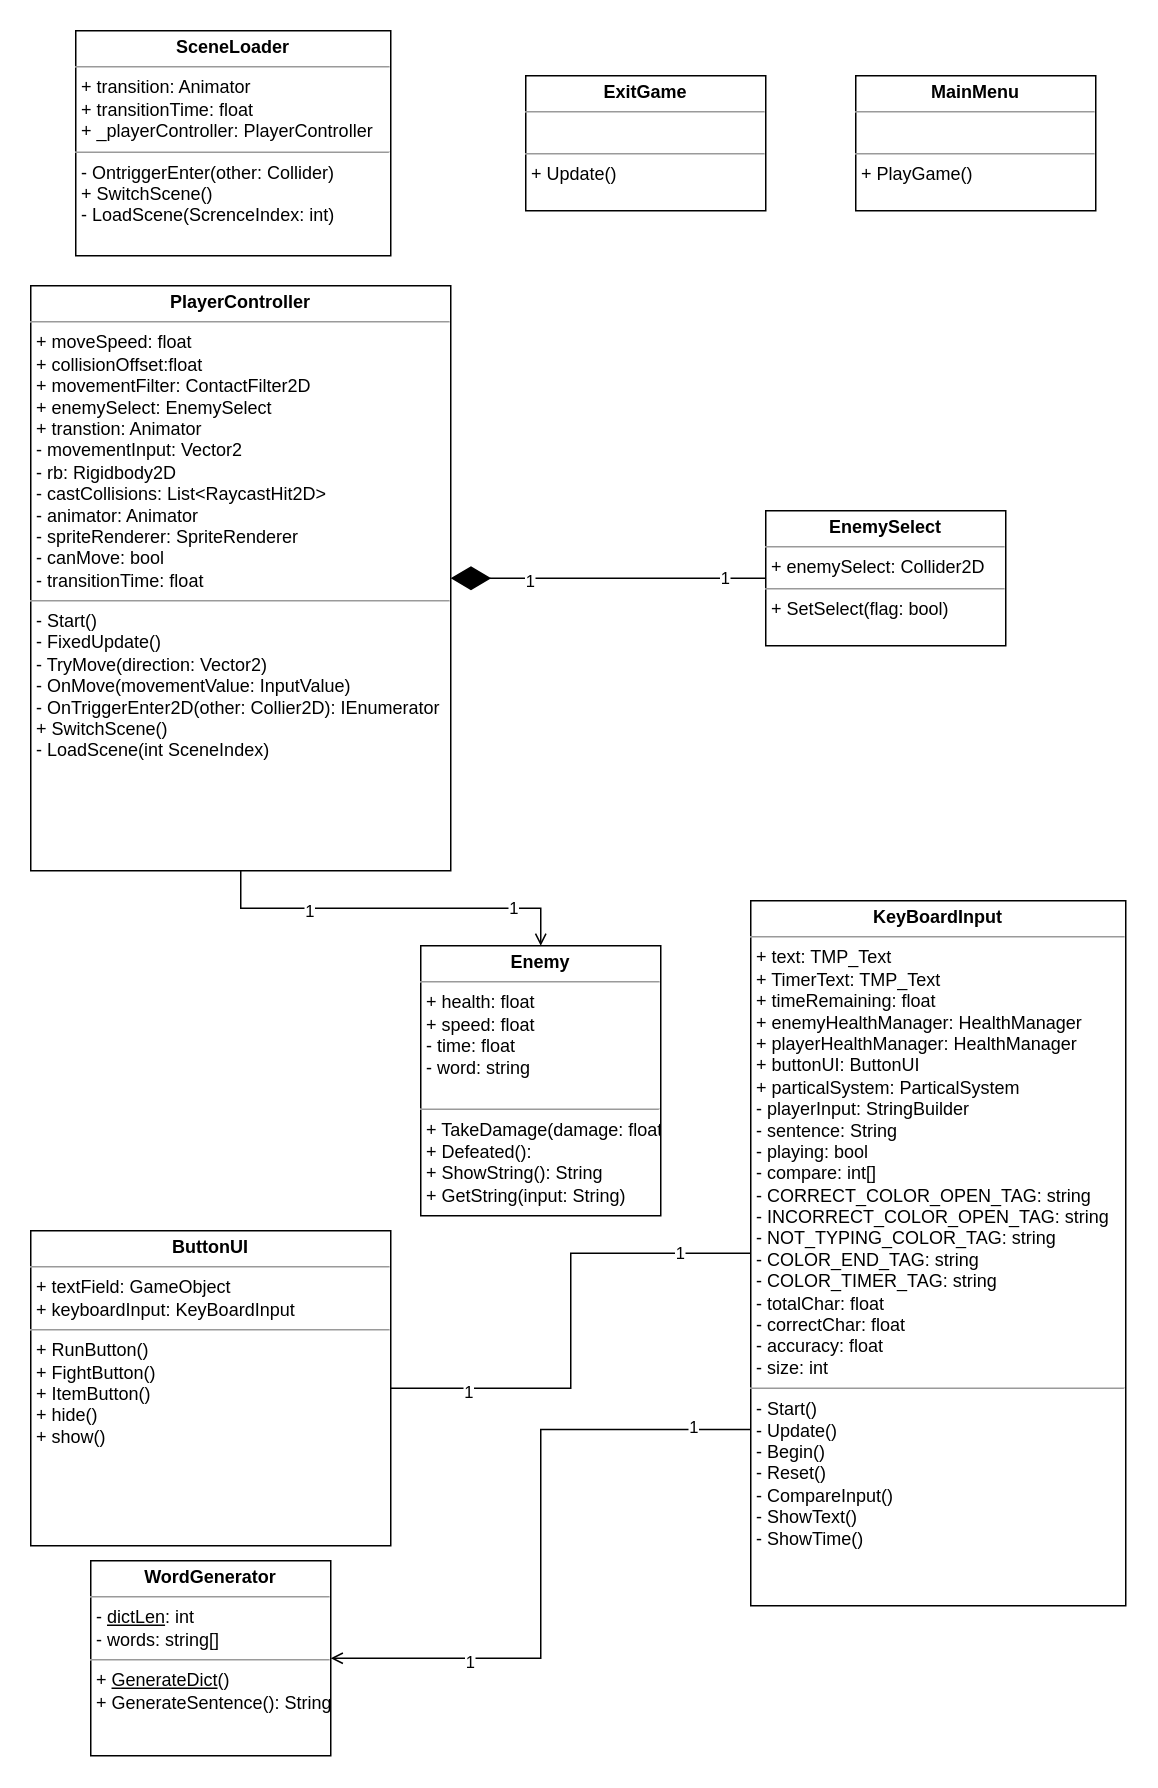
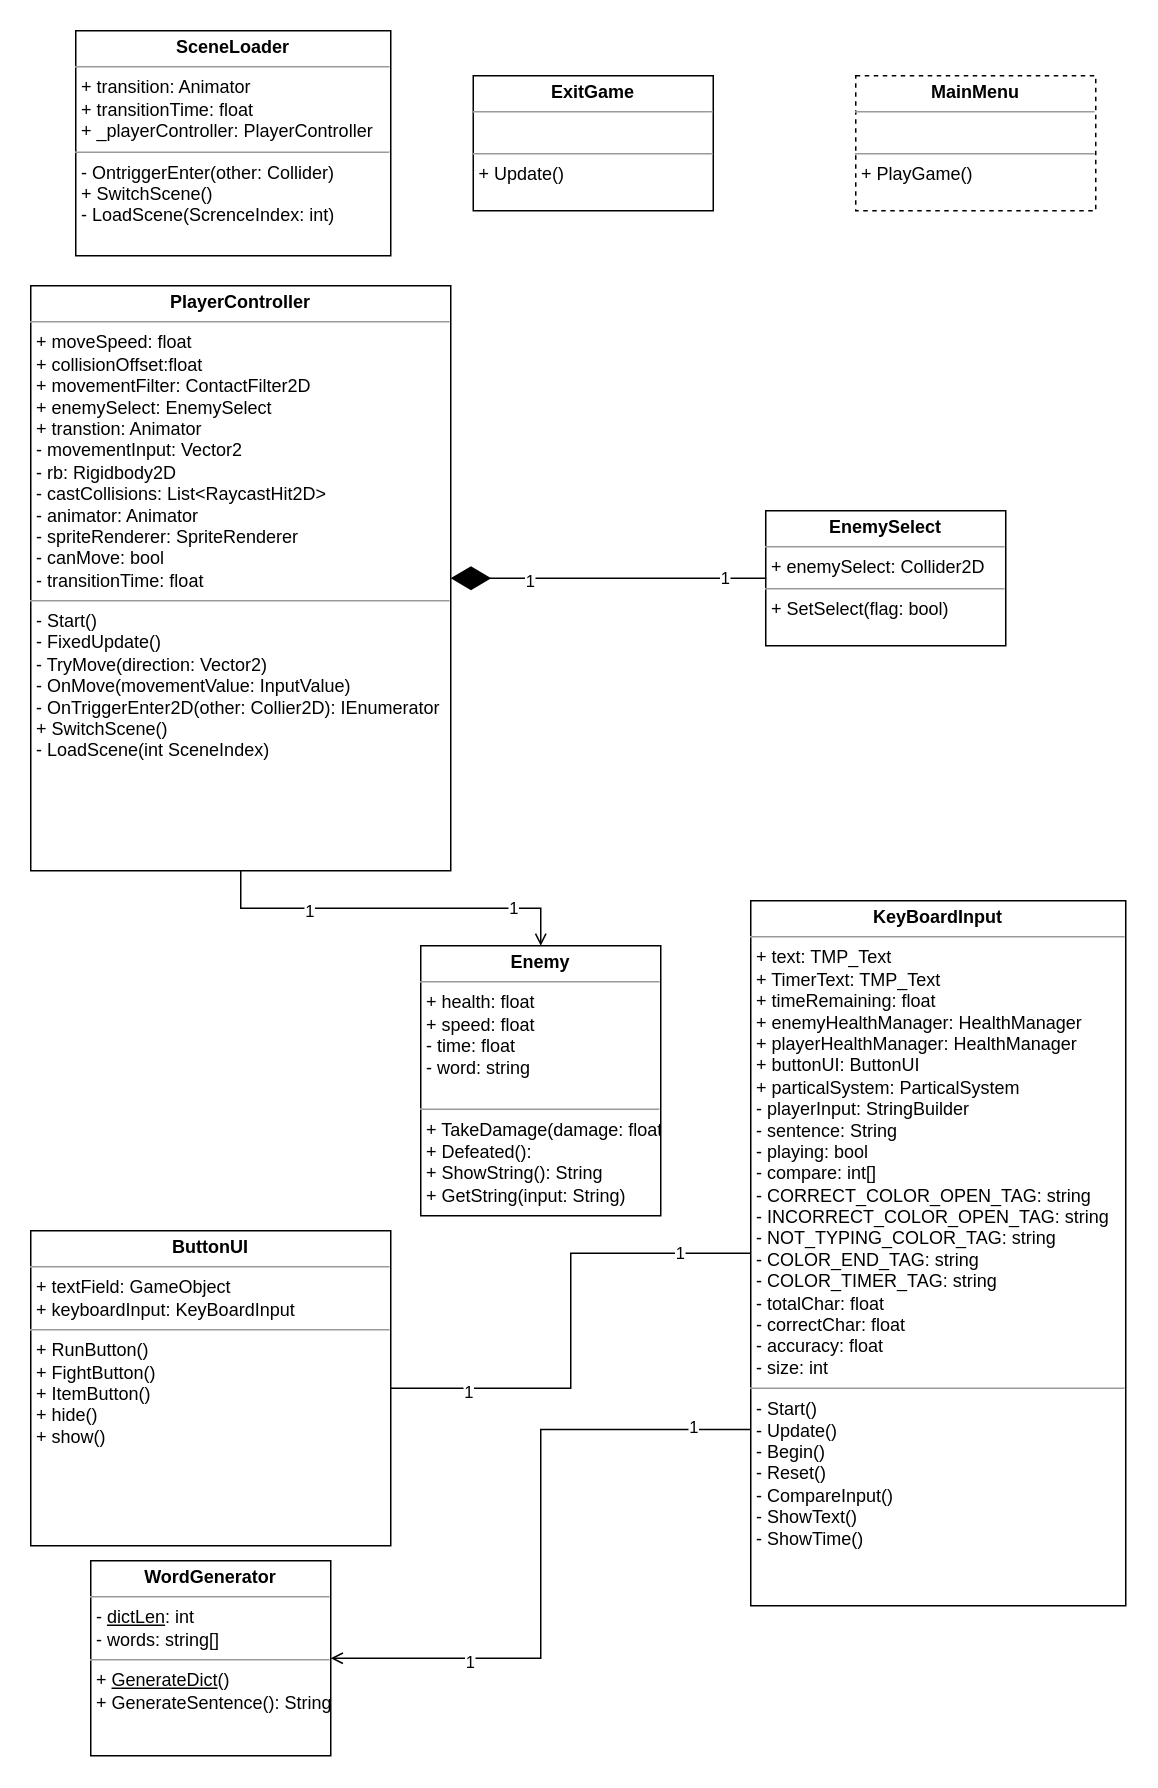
node "ExitGame + Update()": moved (646, 143) -> (593, 143)
node "MainMenu + PlayGame()": style solid -> dashed
